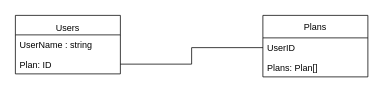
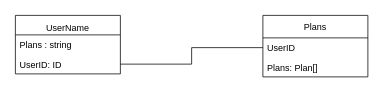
node "Users": label "Users" -> "UserName"
node "UserName : string": label "UserName : string" -> "Plans : string"
node "Plan: ID": label "Plan: ID" -> "UserID: ID"
